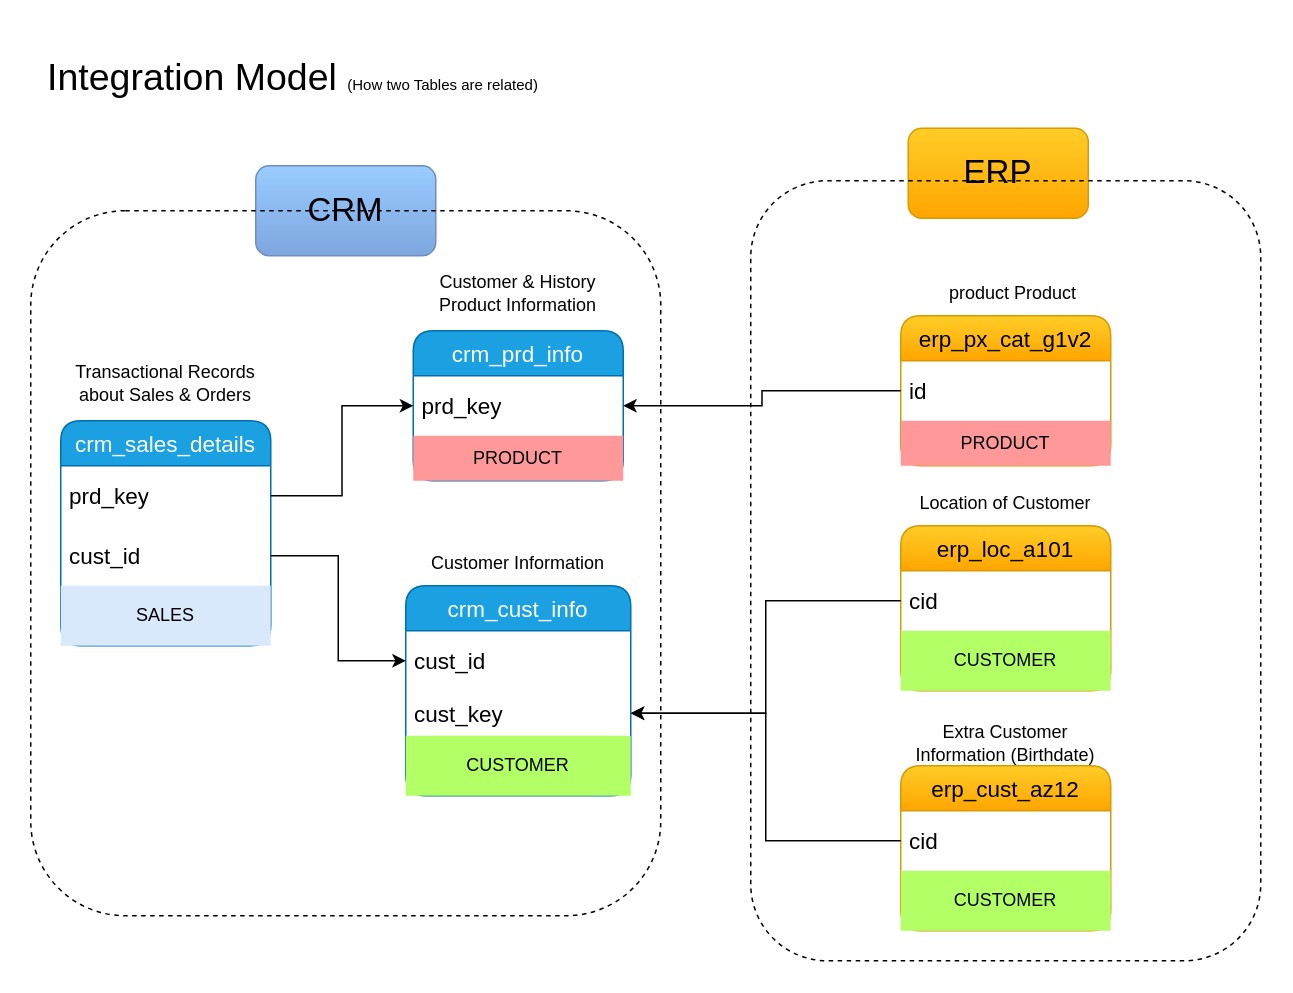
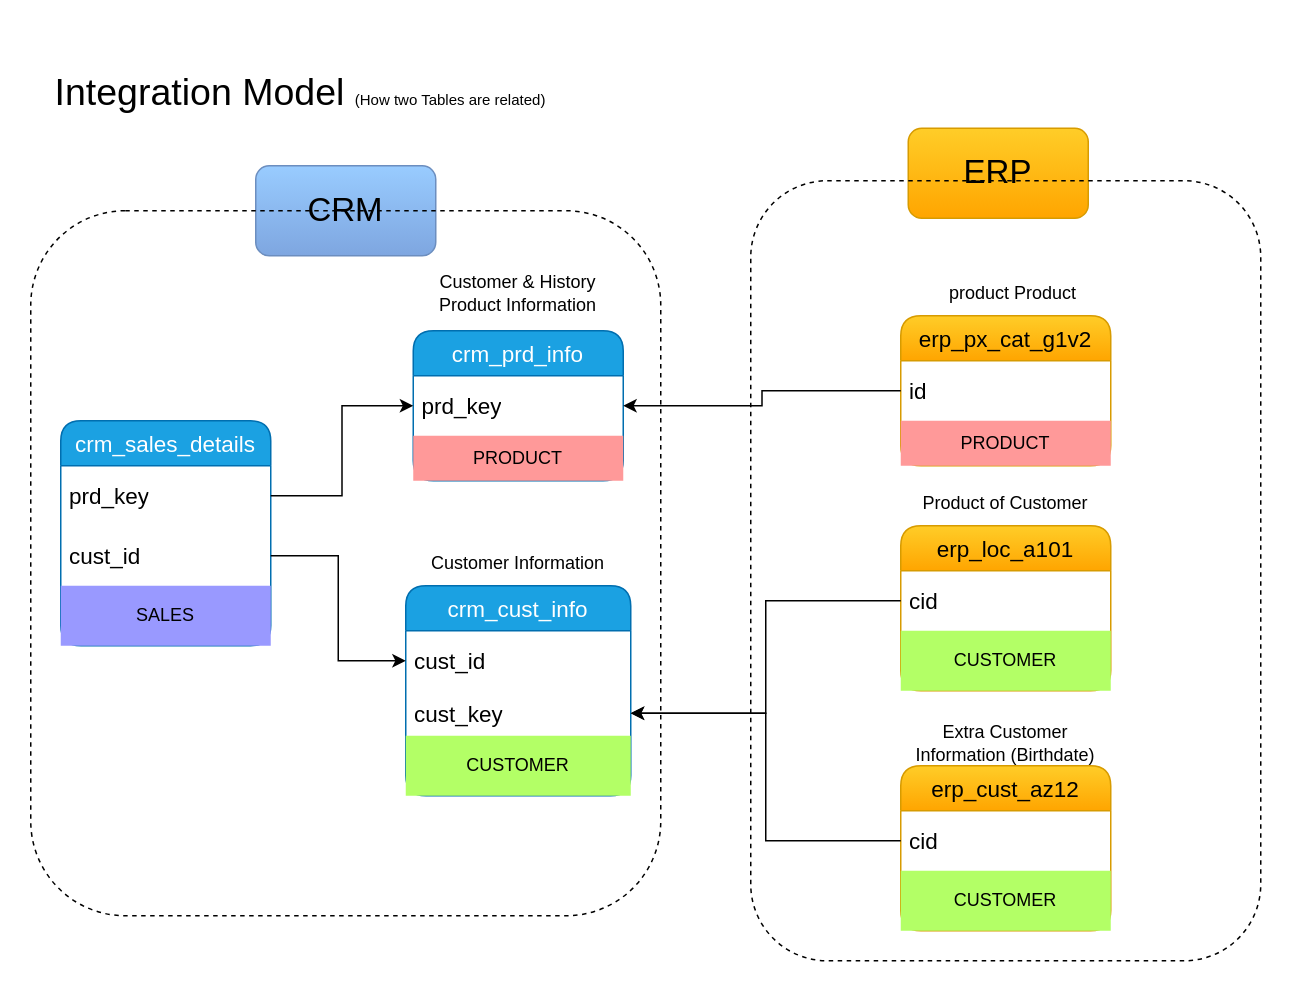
node "Integration Model (How two Tables are related)": moved (293, 76) -> (301, 91)
node "Transactional Records about Sales & Orders": removed
node "Location of Customer": label "Location of Customer" -> "Product of Customer"
node "SALES": fillcolor #dae8fc -> #9999ff
